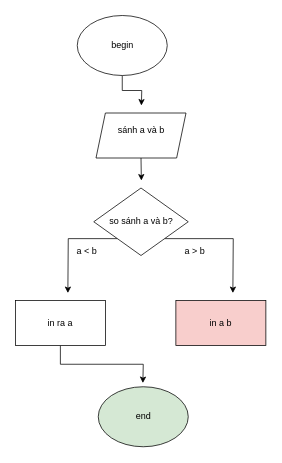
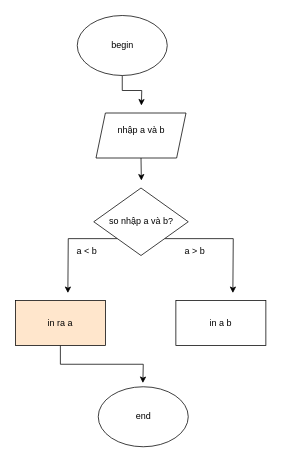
node "sánh a và b": label "sánh a và b" -> "nhập a và b"
node "so sánh a và b?": label "so sánh a và b?" -> "so nhập a và b?"
node "in ra a": fillcolor #ffffff -> #ffe6cc
node "in a b": fillcolor #f8cecc -> #ffffff
node "end": fillcolor #d5e8d4 -> #ffffff
